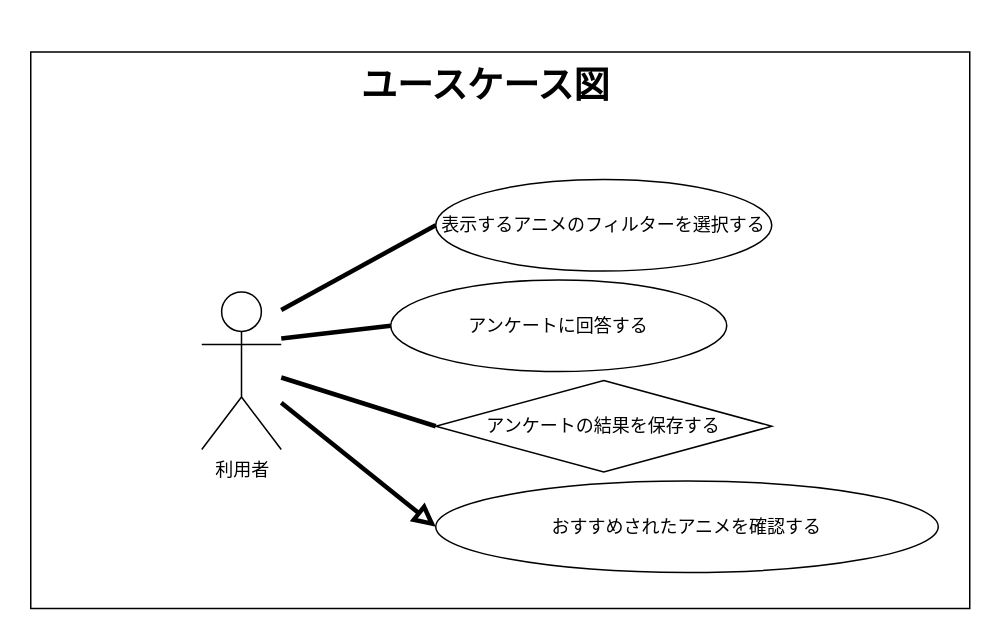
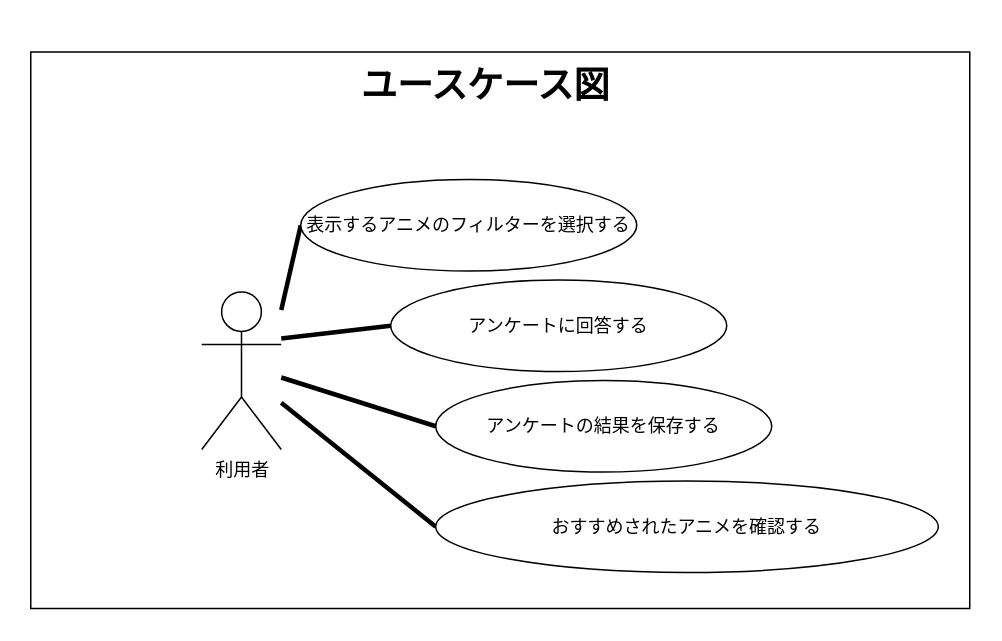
node "表示するアニメのフィルターを選択する": moved (604, 225) -> (469, 225)
node "アンケートの結果を保存する": shape diamond -> ellipse
edge "利用者" -> "おすすめされたアニメを確認する": arrowhead block -> none
